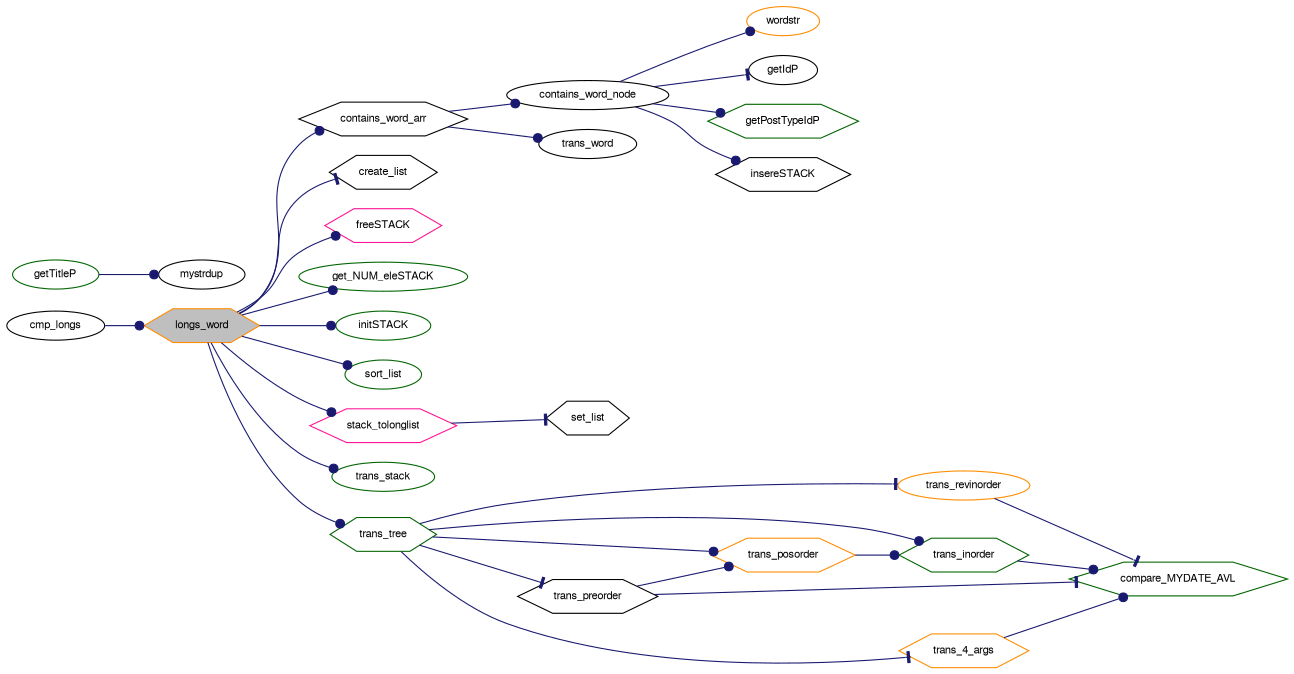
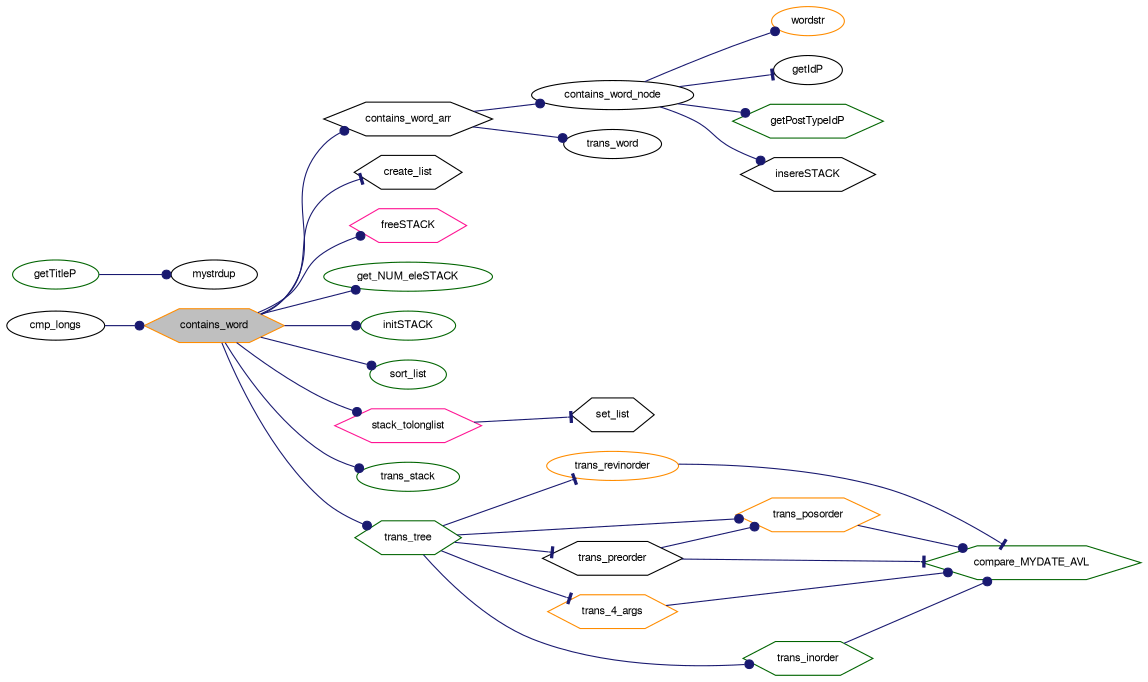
node "longs_word": label "longs_word" -> "contains_word"
edge "trans_posorder" -> "trans_inorder": now "trans_posorder" -> "compare_MYDATE_AVL"
